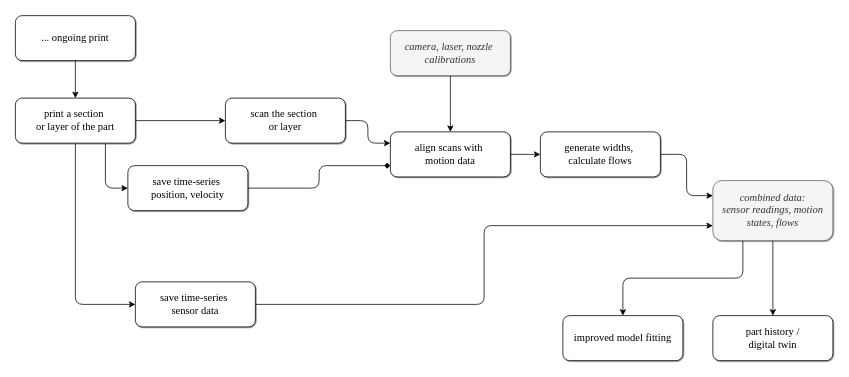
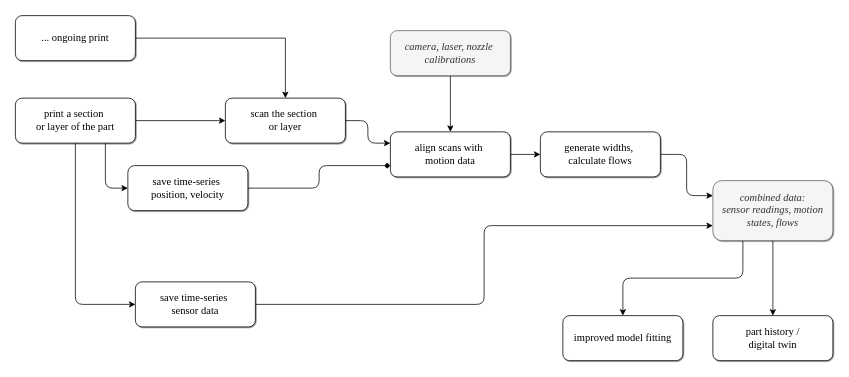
edge "... ongoing print" -> "print a section or layer of the part": now "... ongoing print" -> "scan the section or layer"
